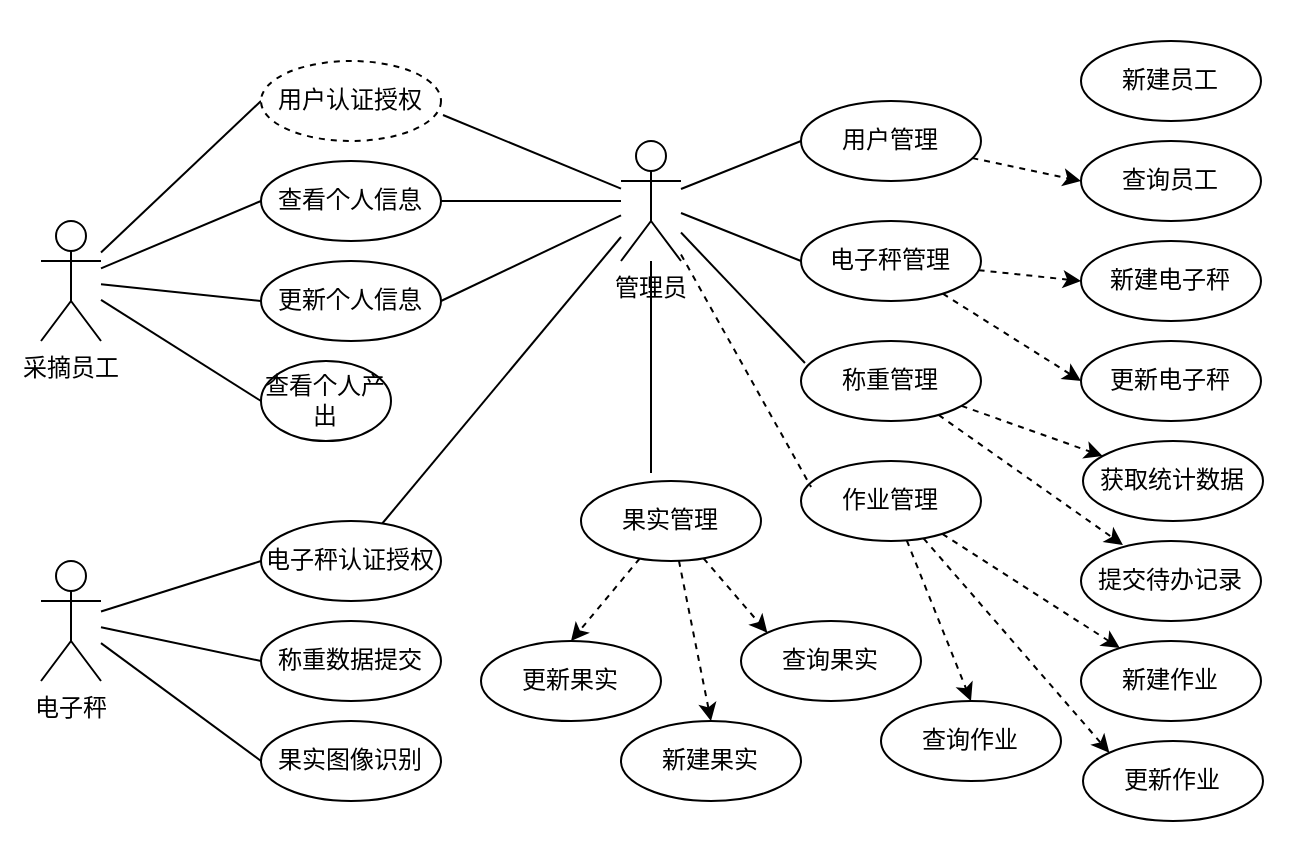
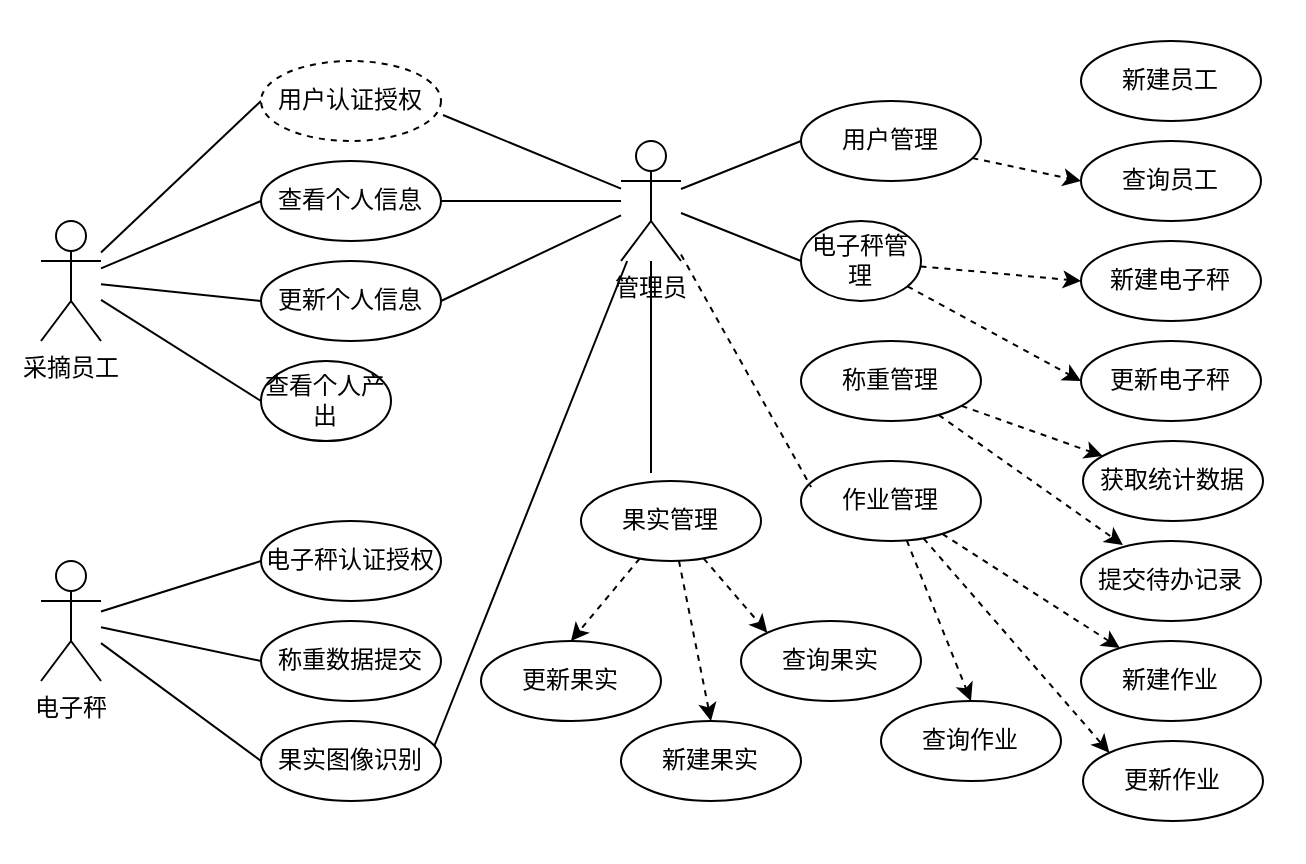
node "电子秤管理": size 180x80 -> 120x80
edge "管理员" -- "称重管理": removed
edge "管理员" -- "电子秤认证授权": now "管理员" -- "果实图像识别"
